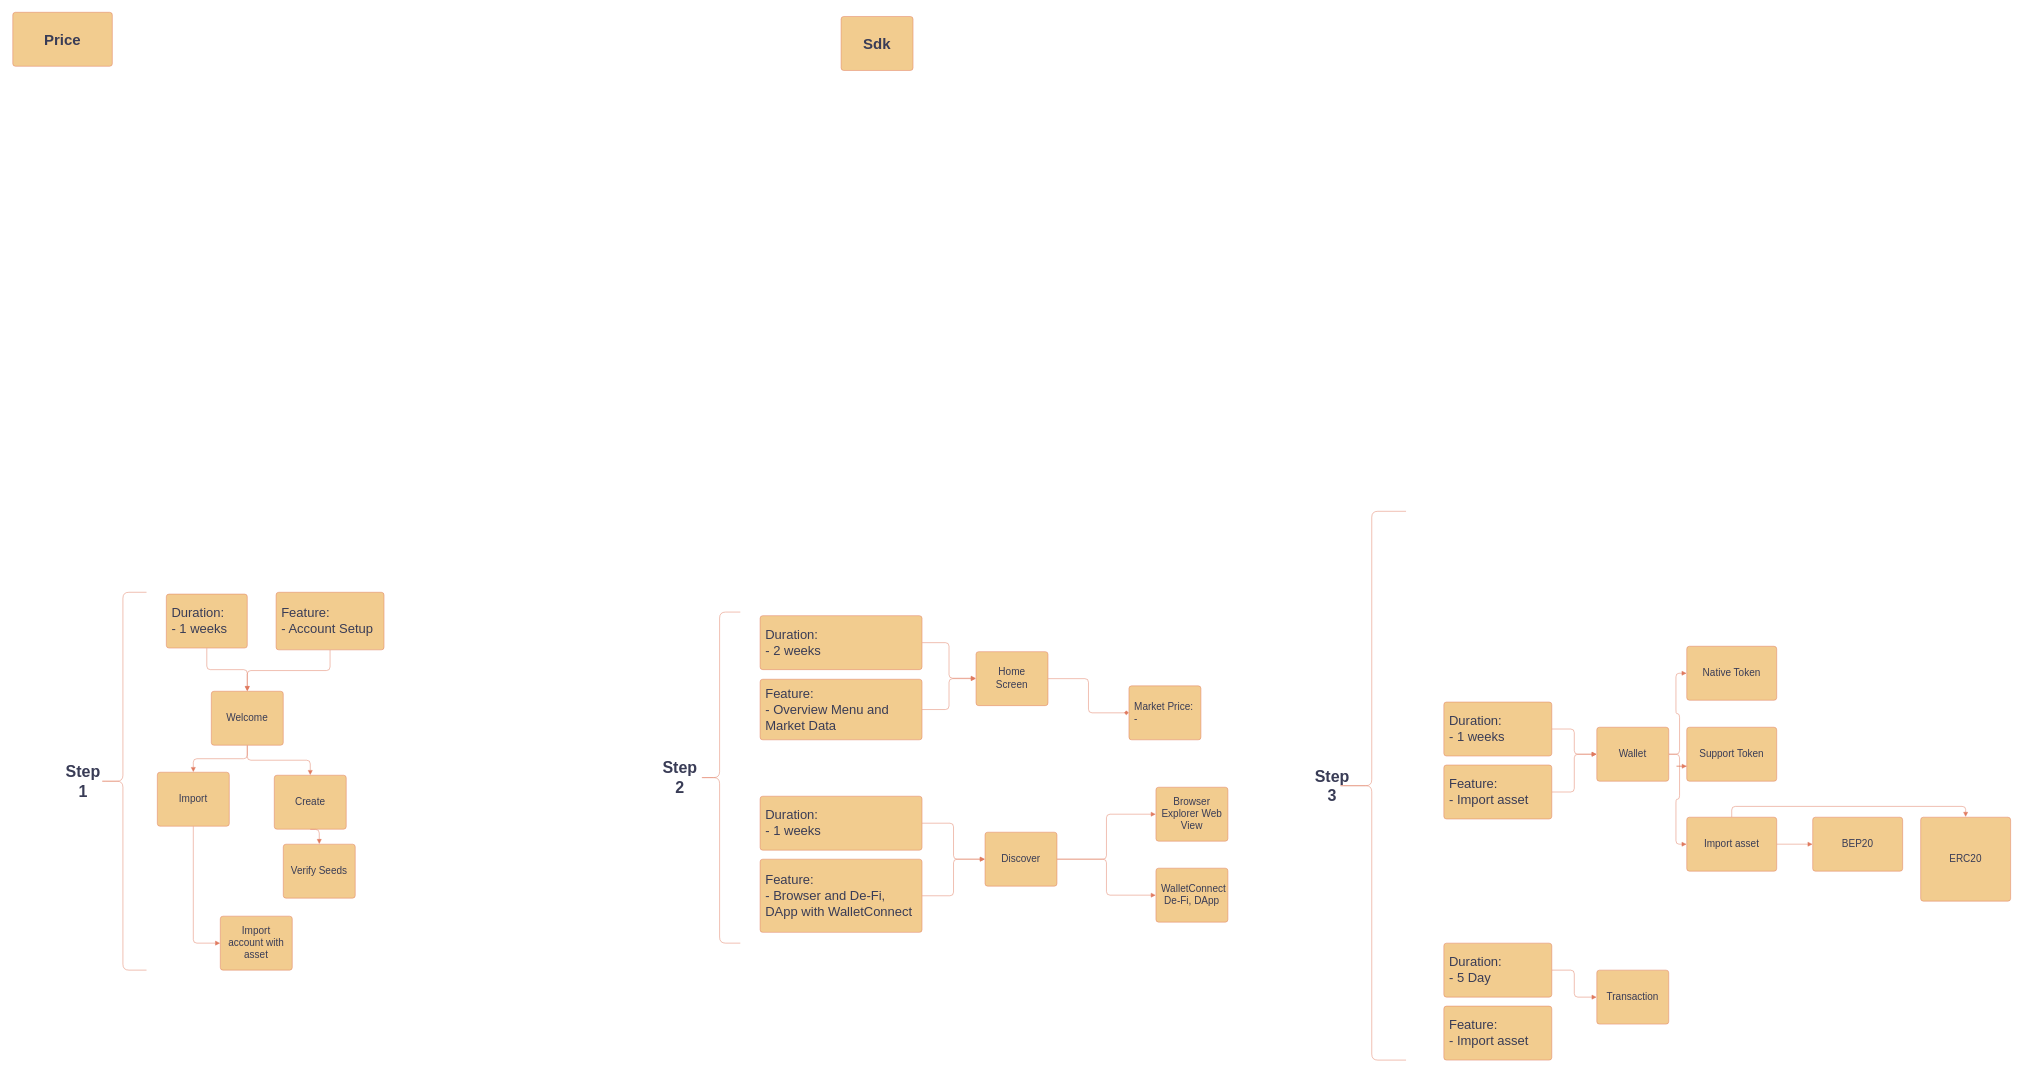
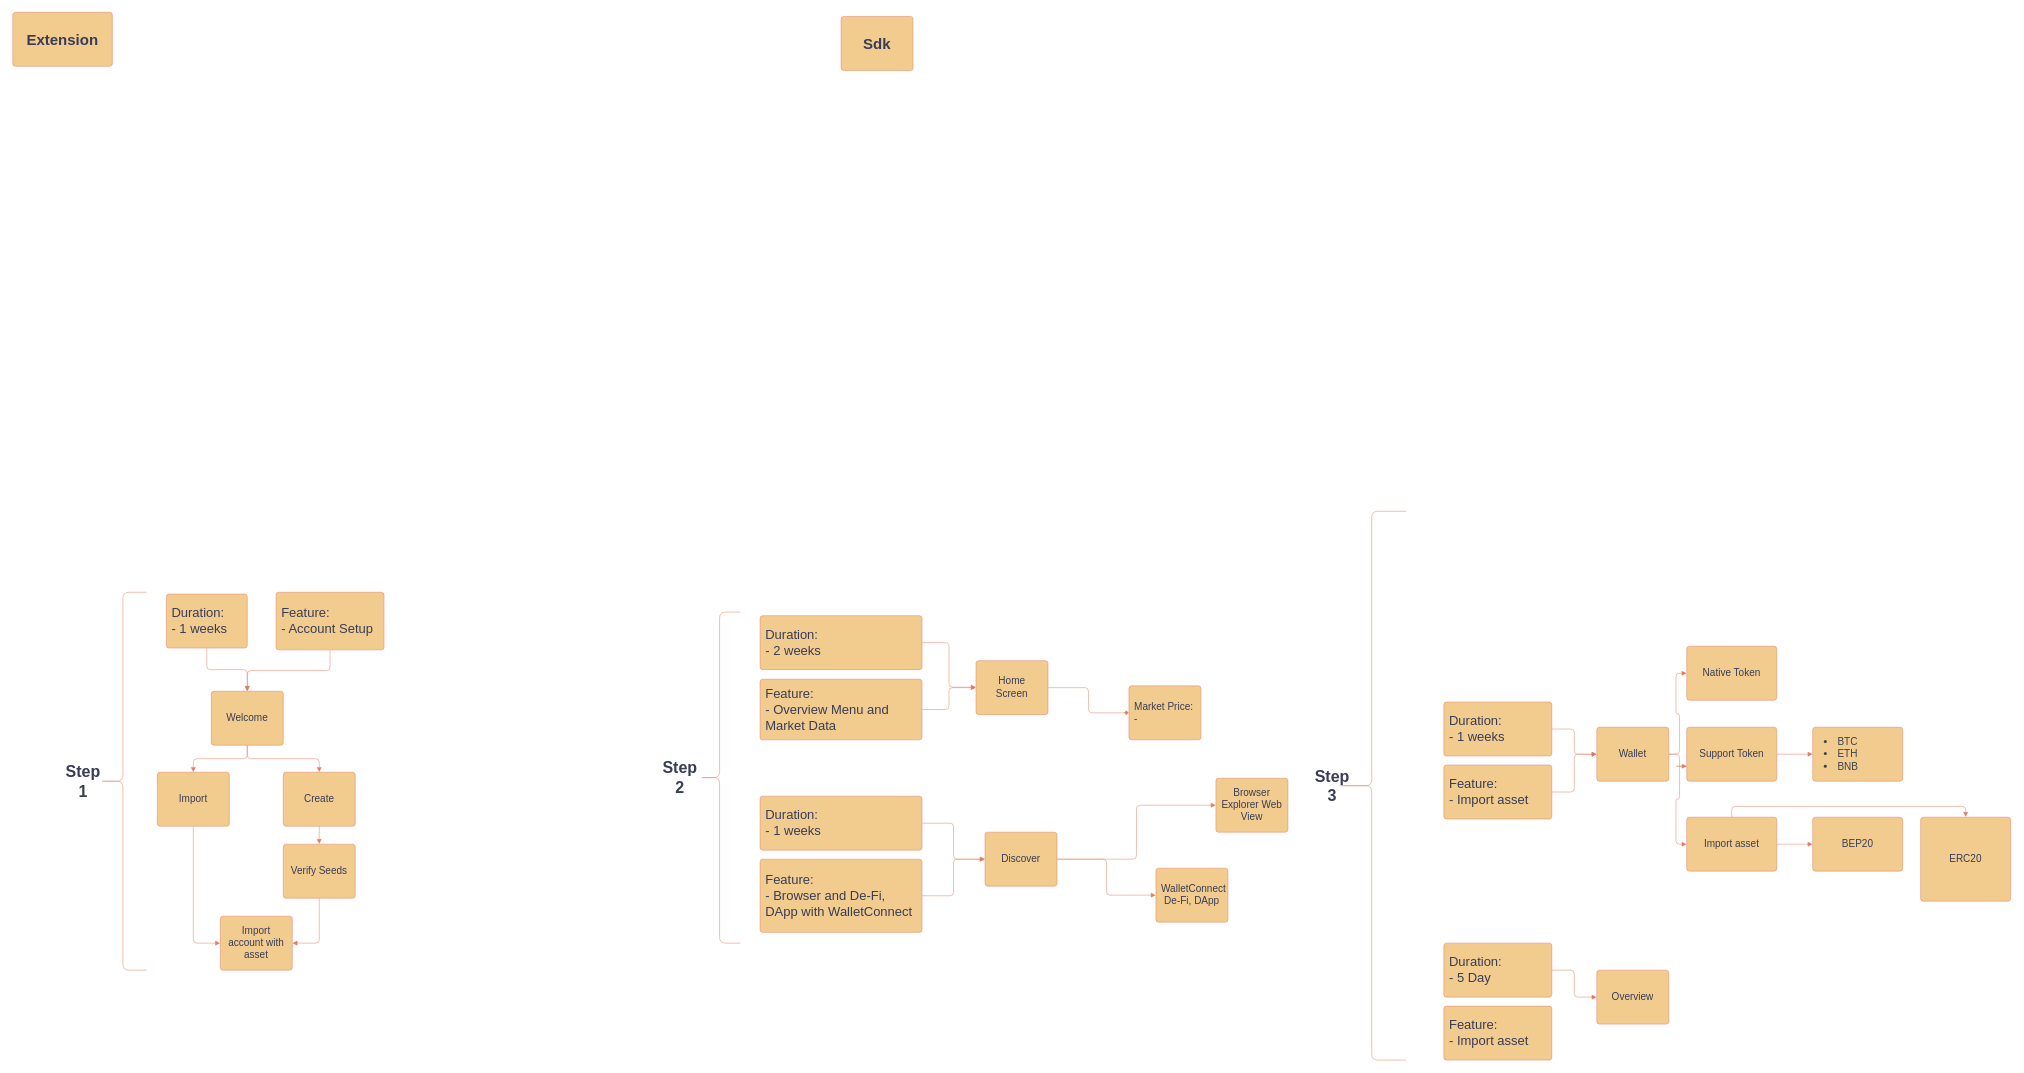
node "Price": label "Price" -> "Extension"
node "Home Screen": moved (1012, 679) -> (1012, 688)
edge "Support Token" -> "BTC ETH BNB": added
node "BTC ETH BNB": added
node "Create": moved (310, 803) -> (319, 800)
node "Browser Explorer Web View": moved (1192, 815) -> (1252, 806)
edge "Verify Seeds" -> "Import account with asset": added
node "Transaction": label "Transaction" -> "Overview"
